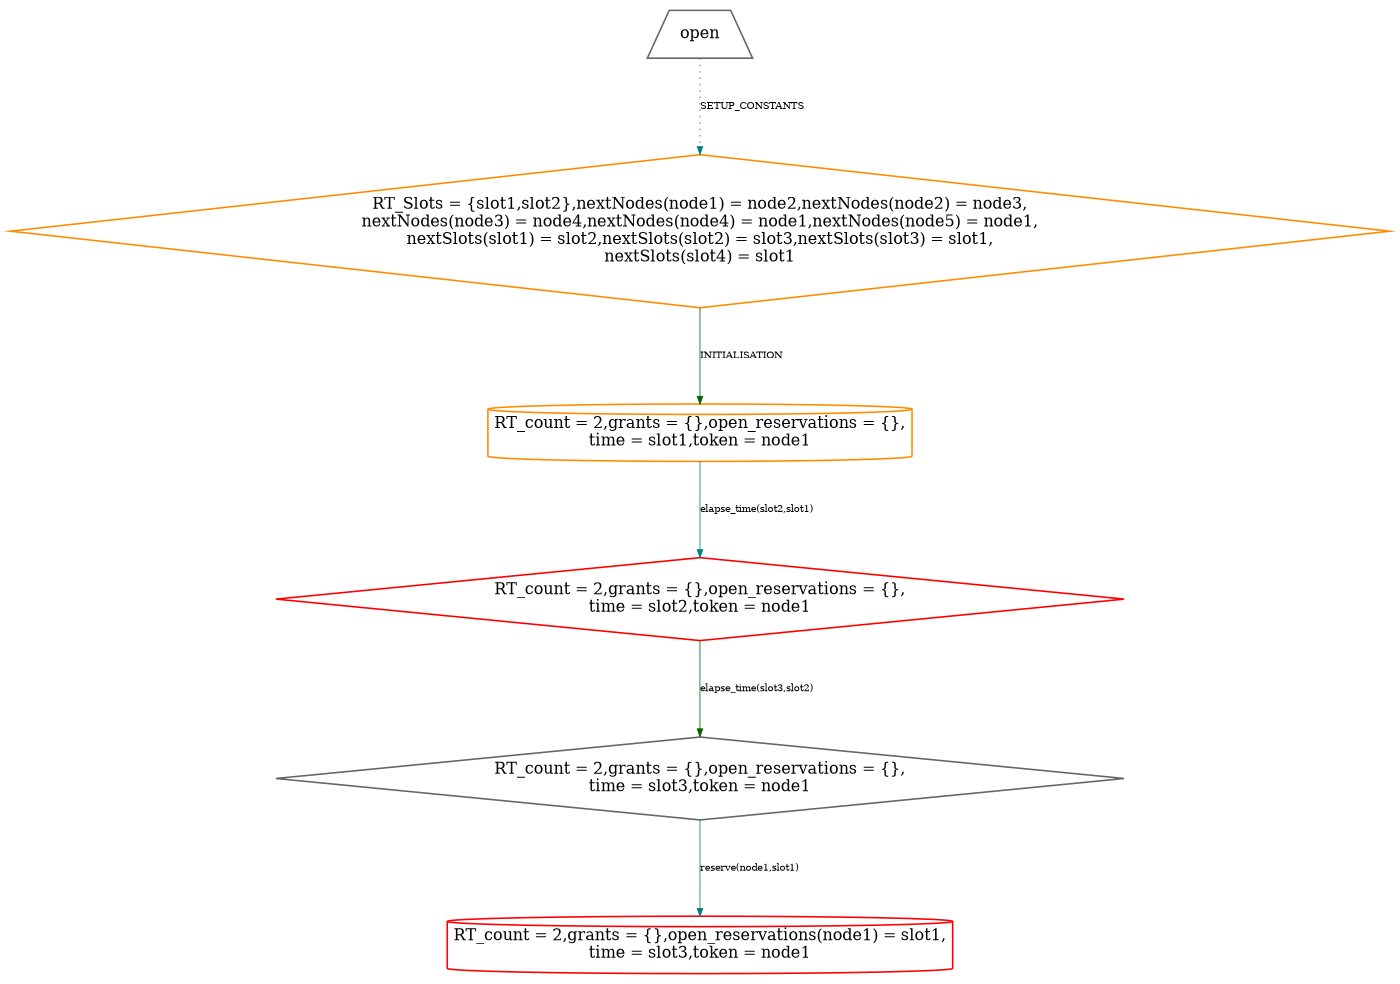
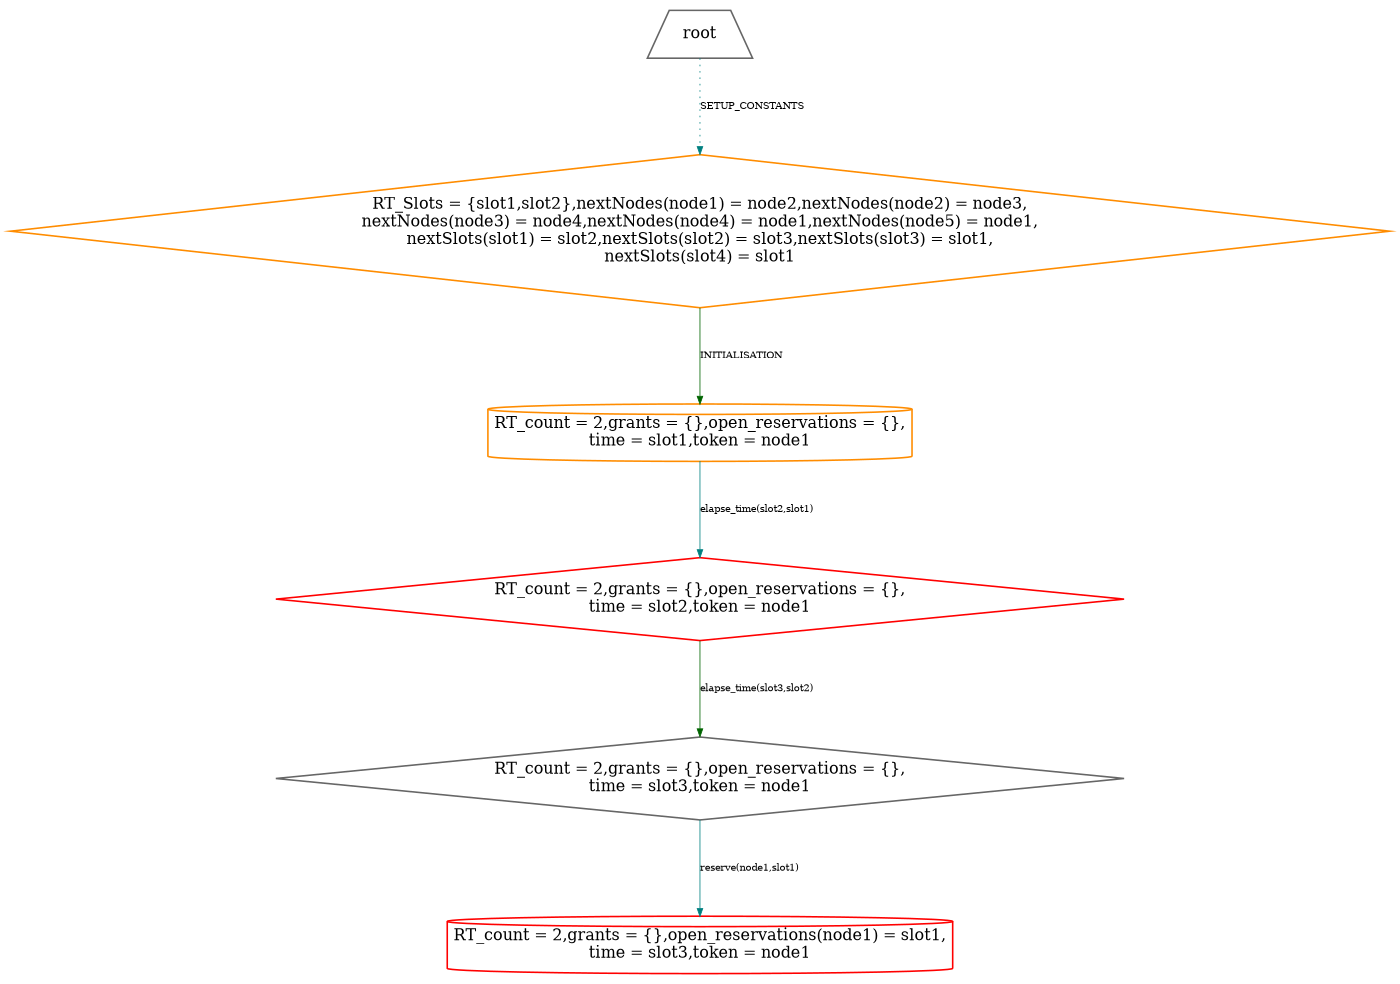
node "open": label "open" -> "root"
